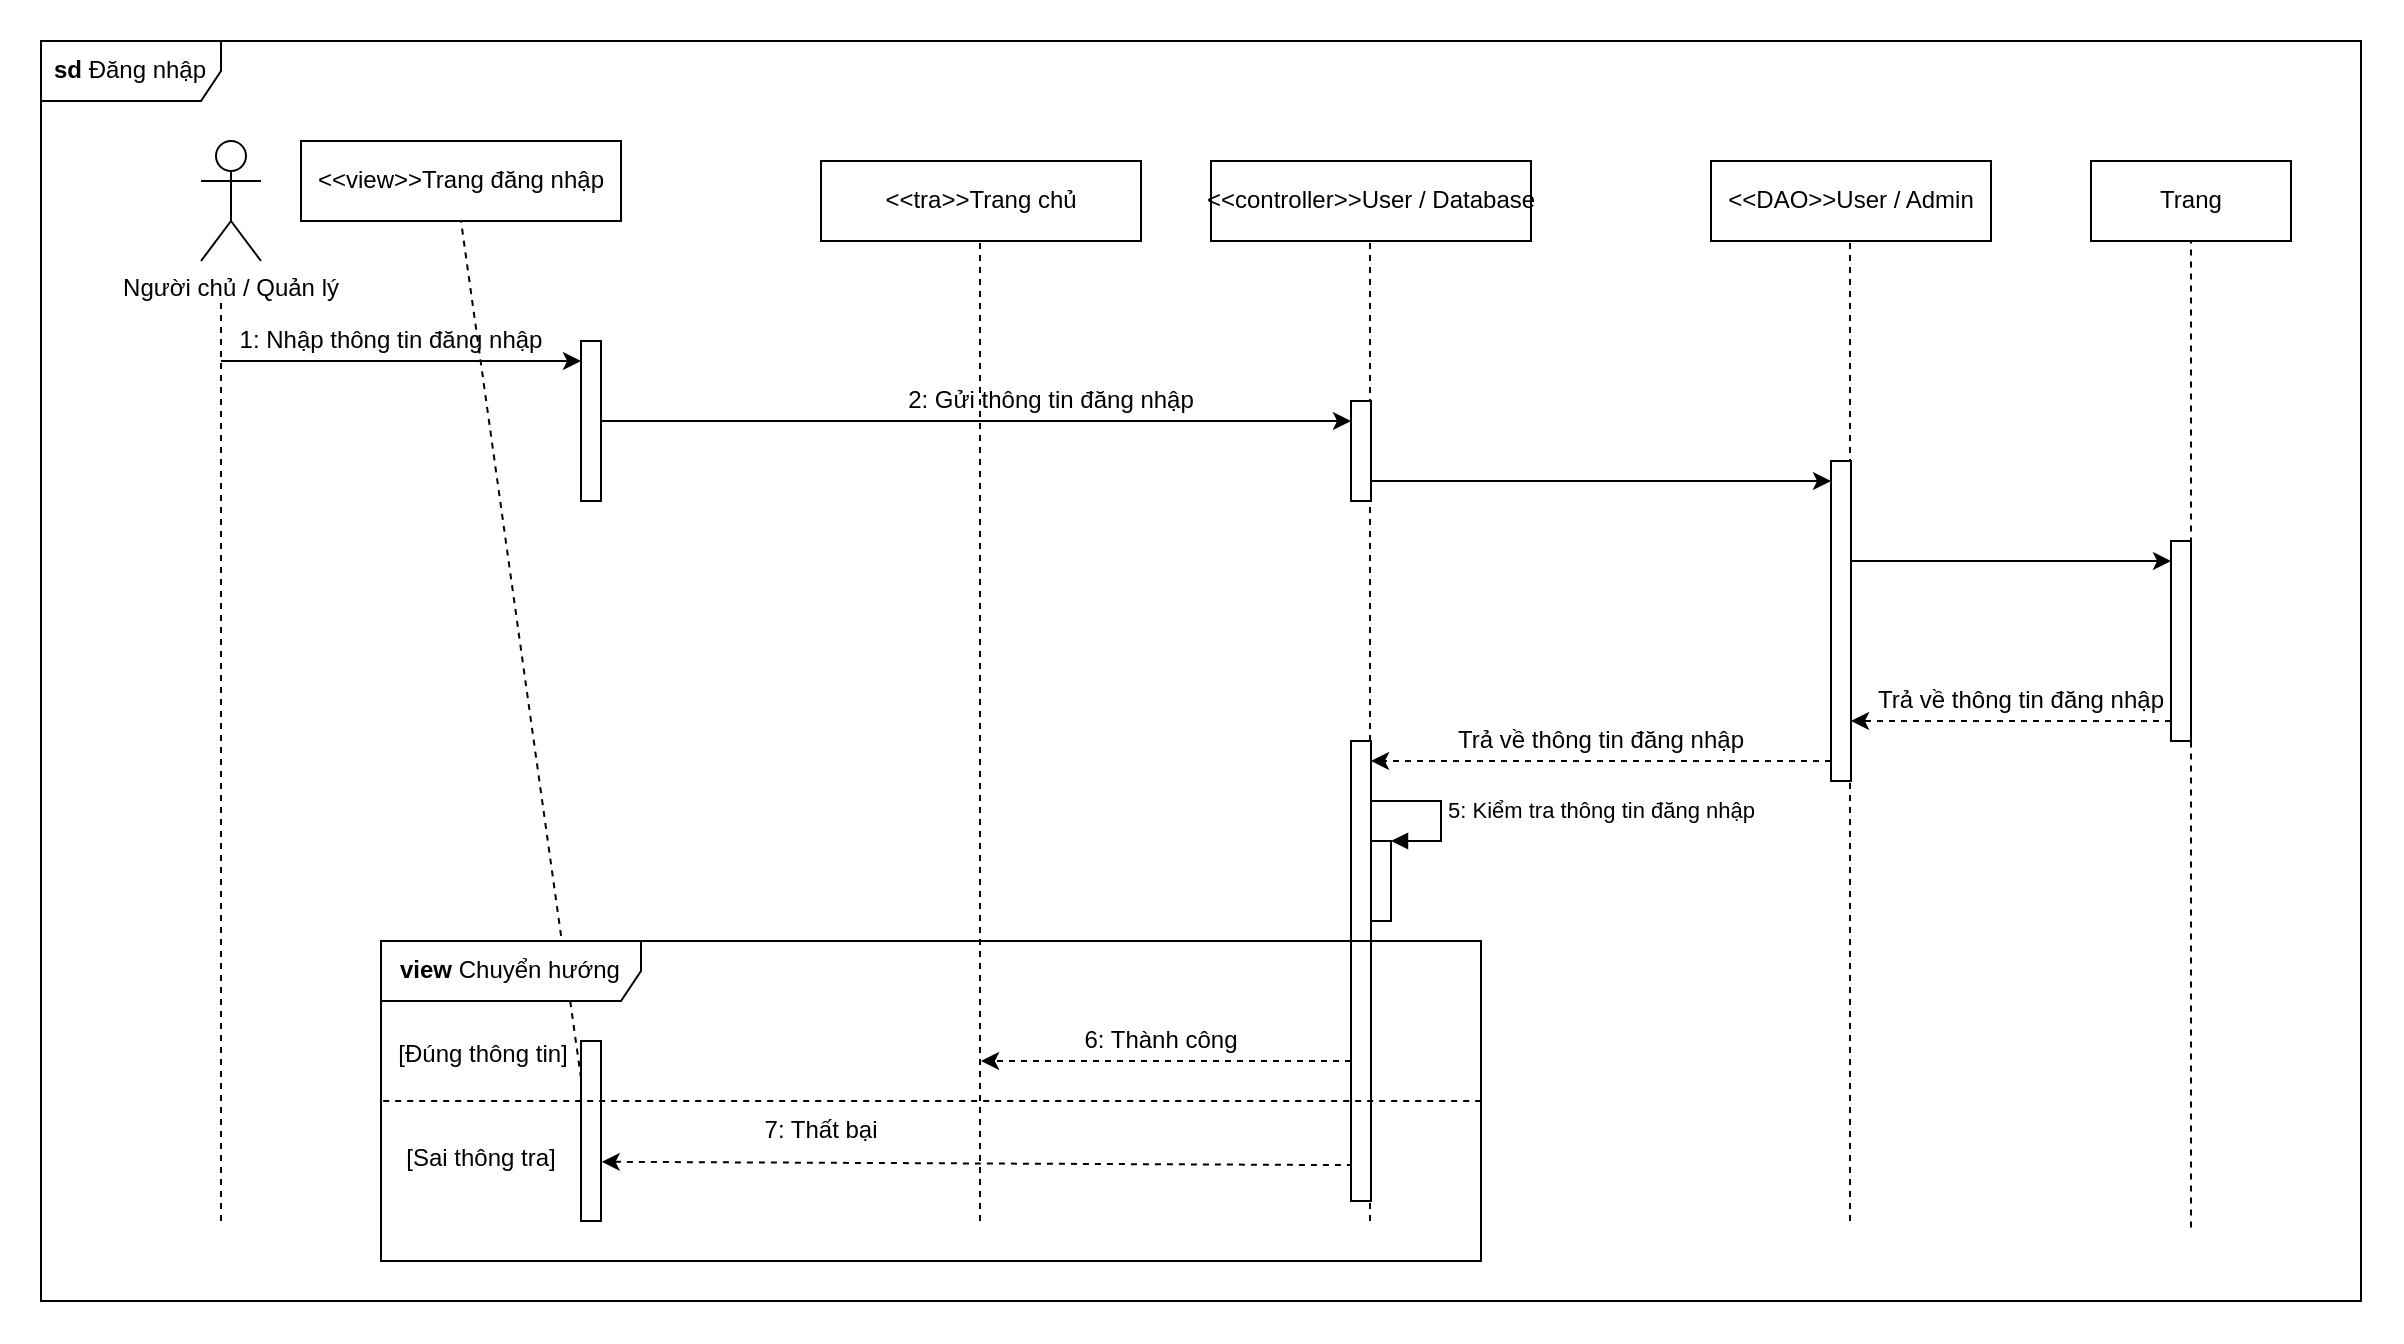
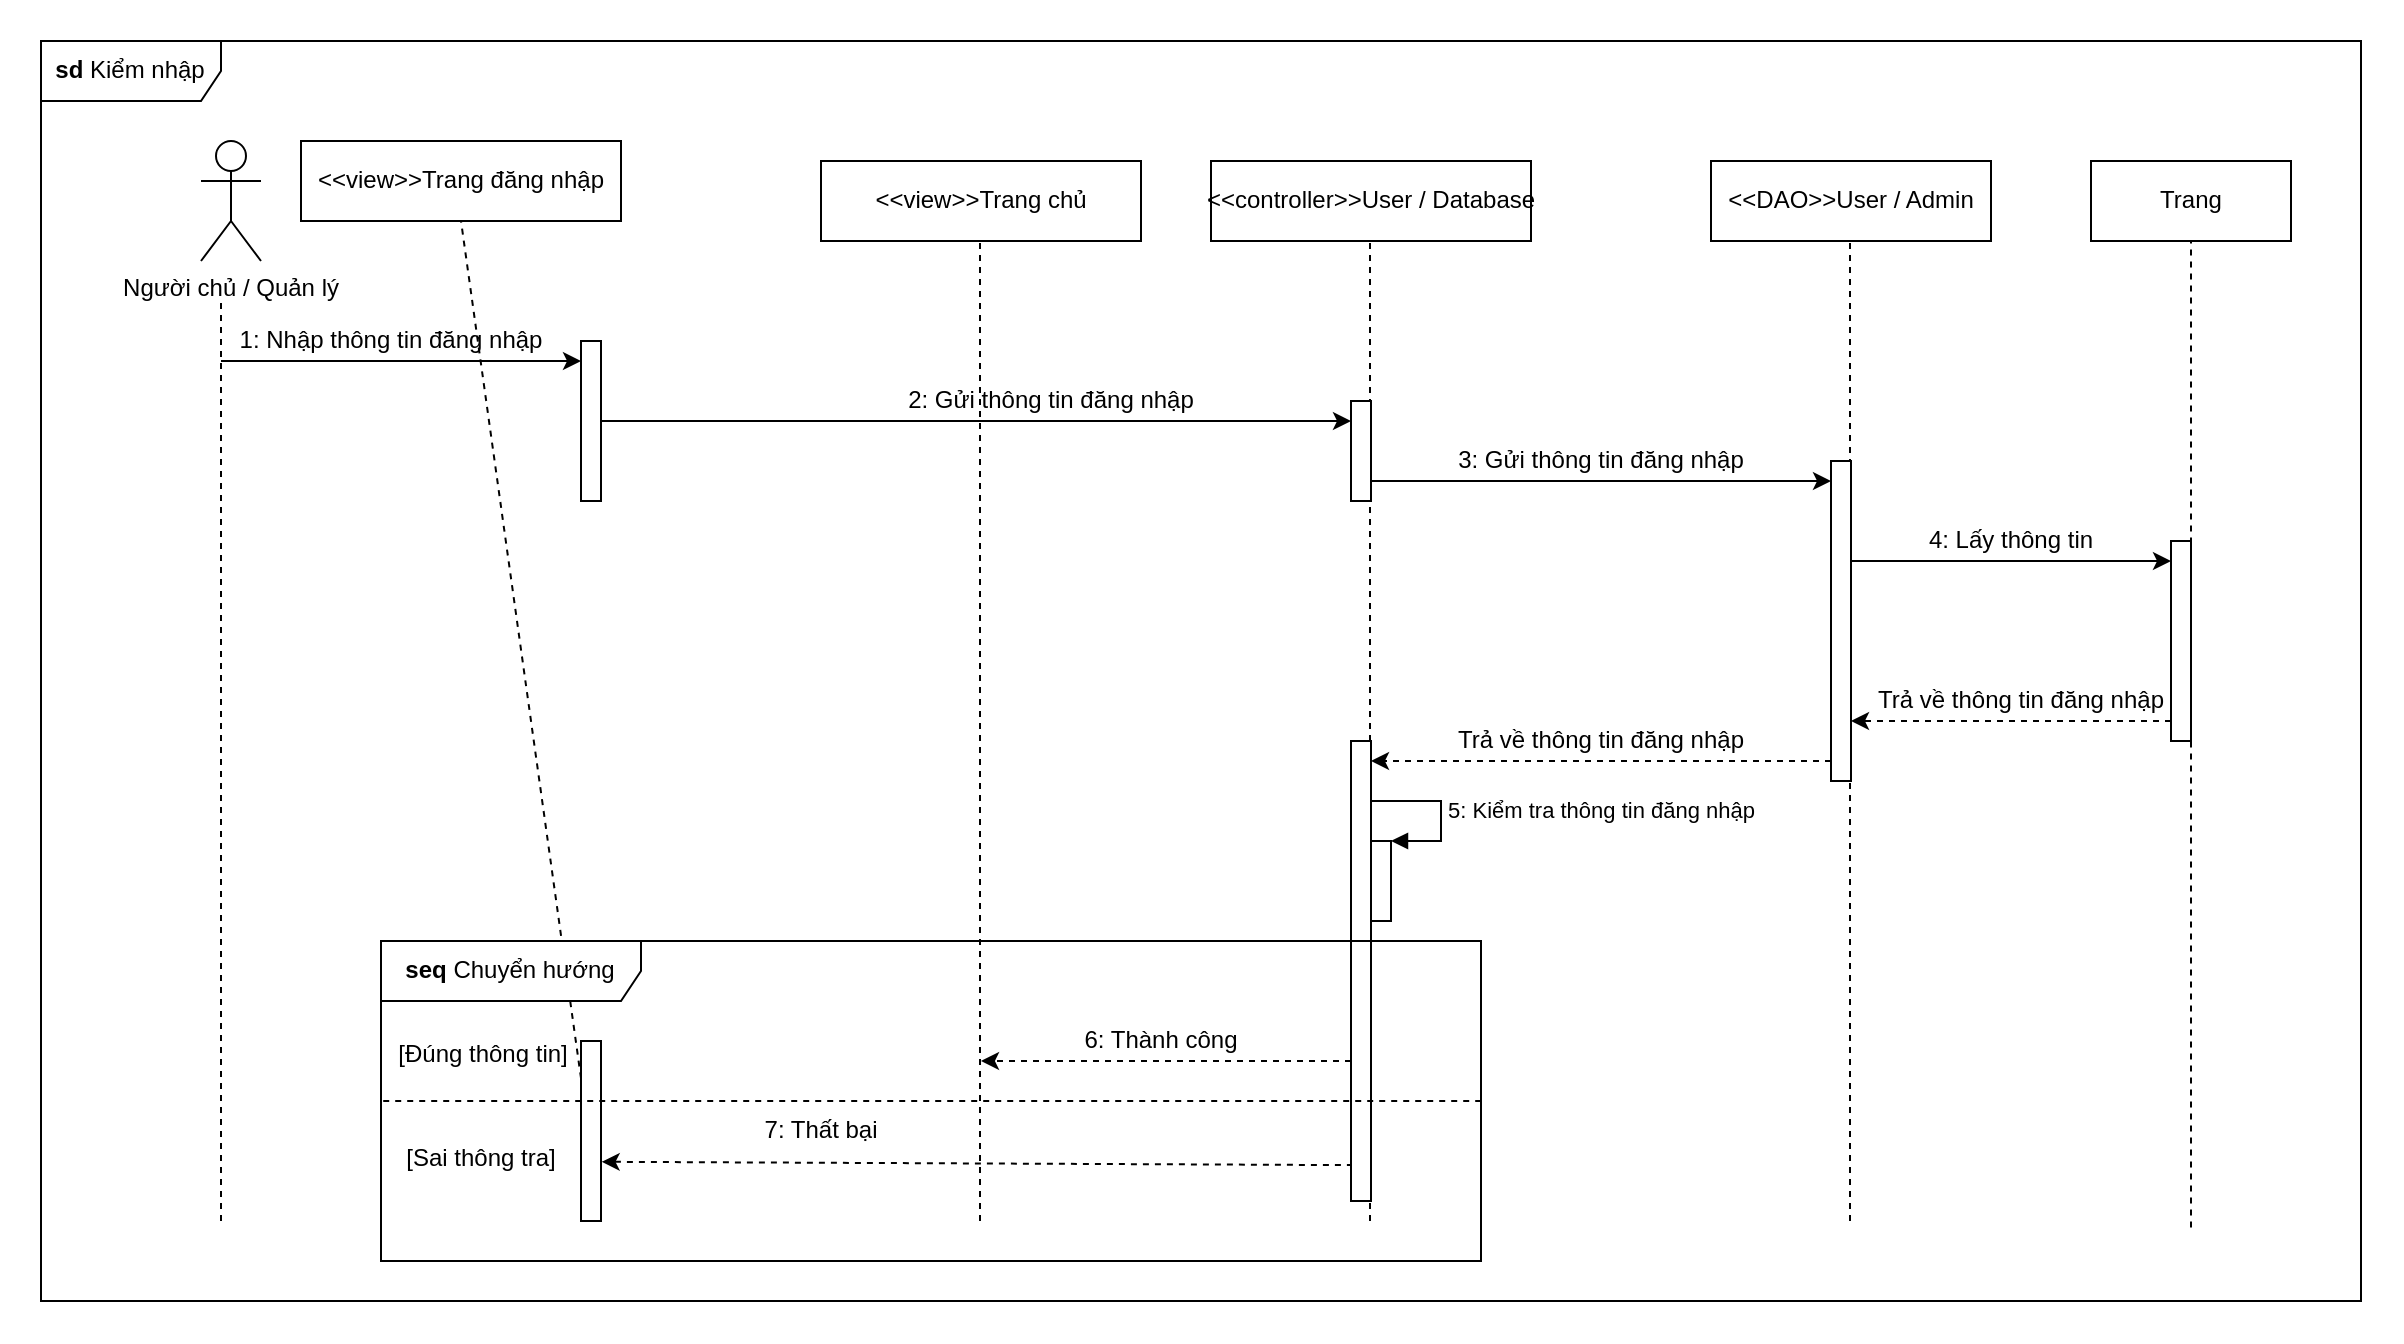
node "sd Đăng nhập": label "sd Đăng nhập" -> "sd Kiểm nhập"
node "<<tra>>Trang chủ": label "<<tra>>Trang chủ" -> "<<view>>Trang chủ"
node "3: Gửi thông tin đăng nhập": added
node "4: Lấy thông tin": added
node "view Chuyển hướng": label "view Chuyển hướng" -> "seq Chuyển hướng"
